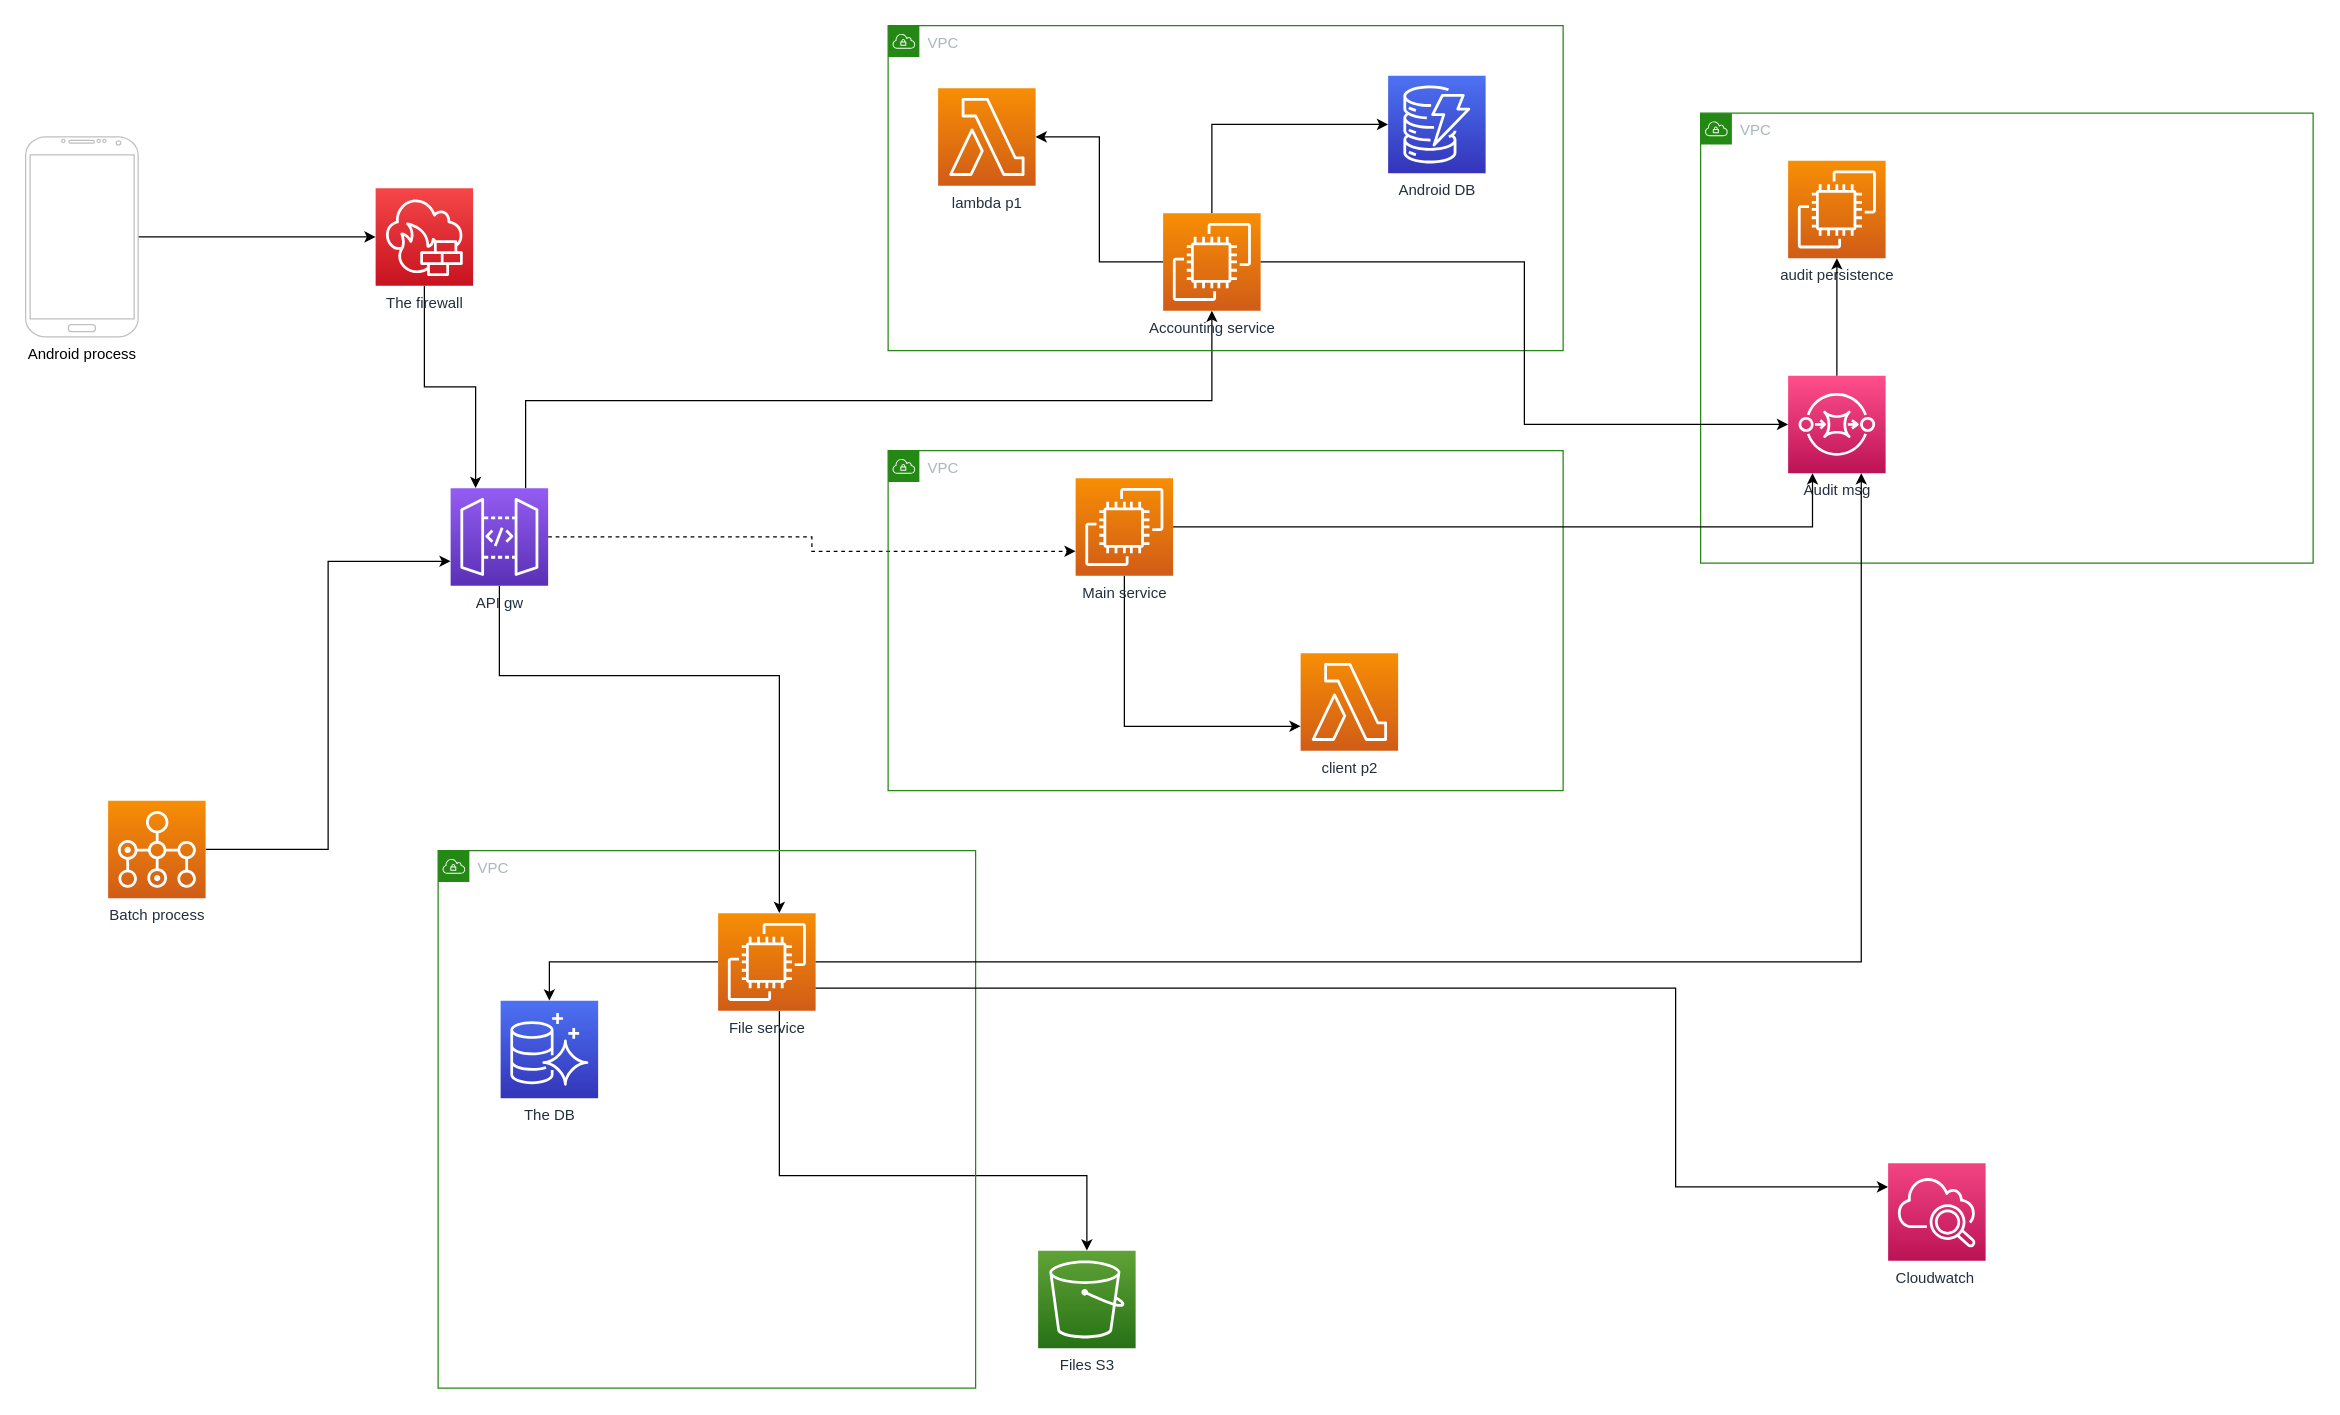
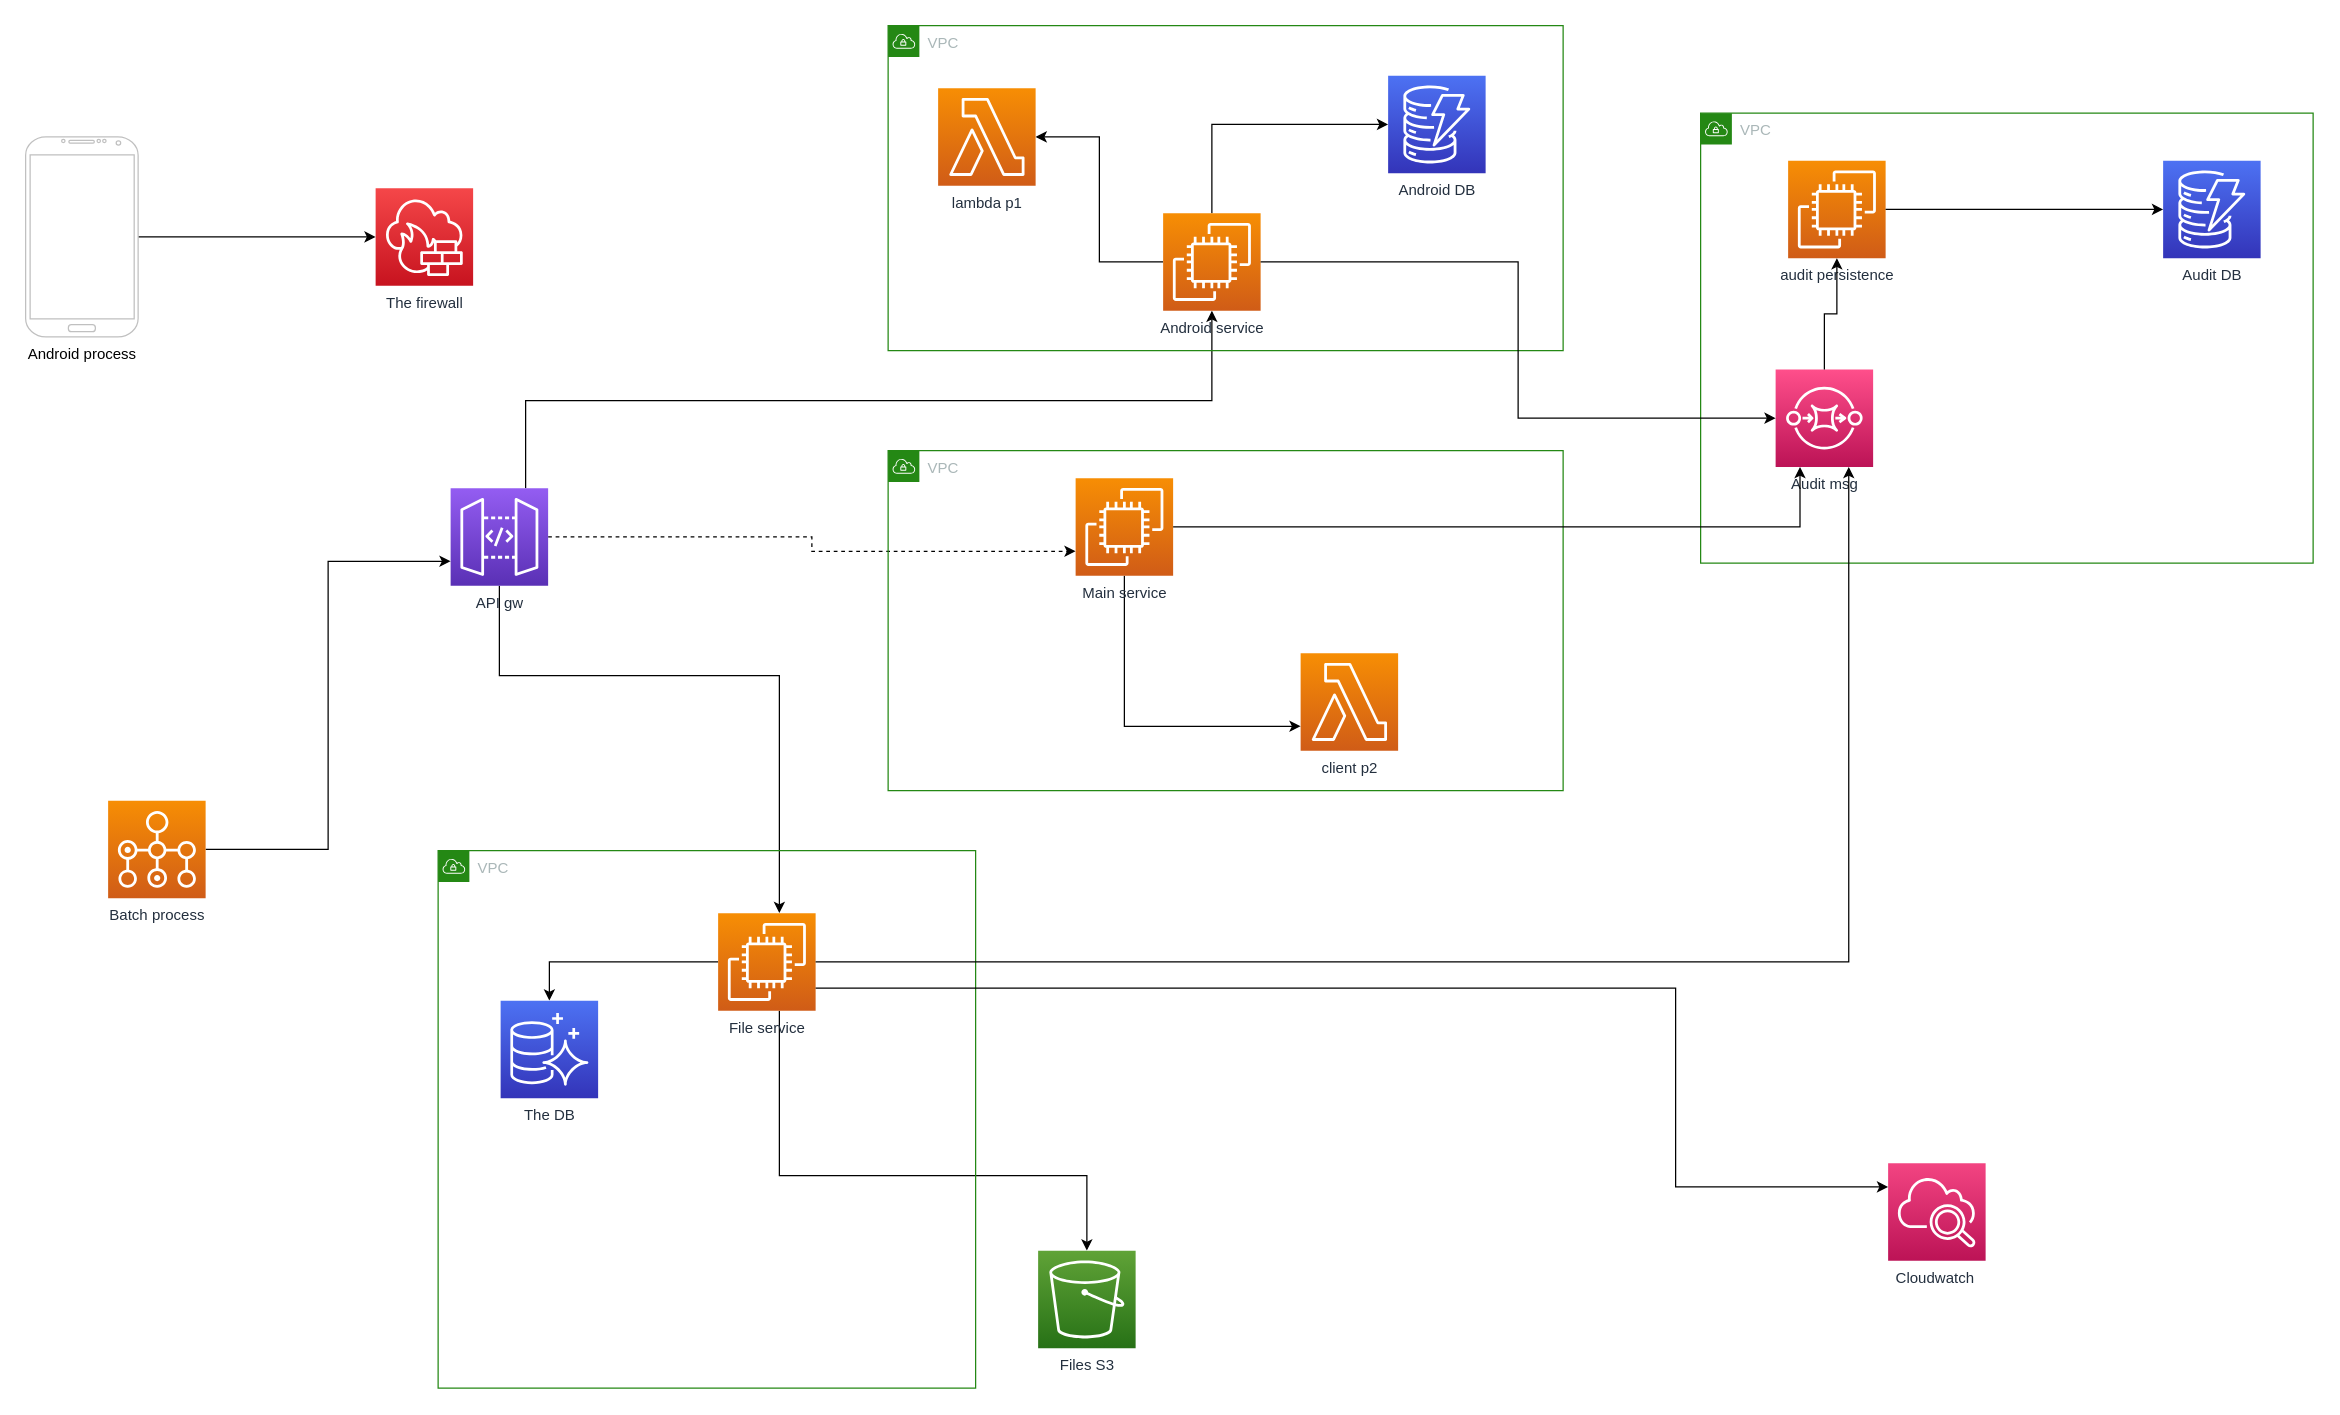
edge "audit persistence" -> "Audit DB": added
node "Audit DB": added
node "Accounting service": label "Accounting service" -> "Android service"
edge "The firewall" -> "API gw": removed
node "Audit msg": moved (1837, 424) -> (1824, 418)
